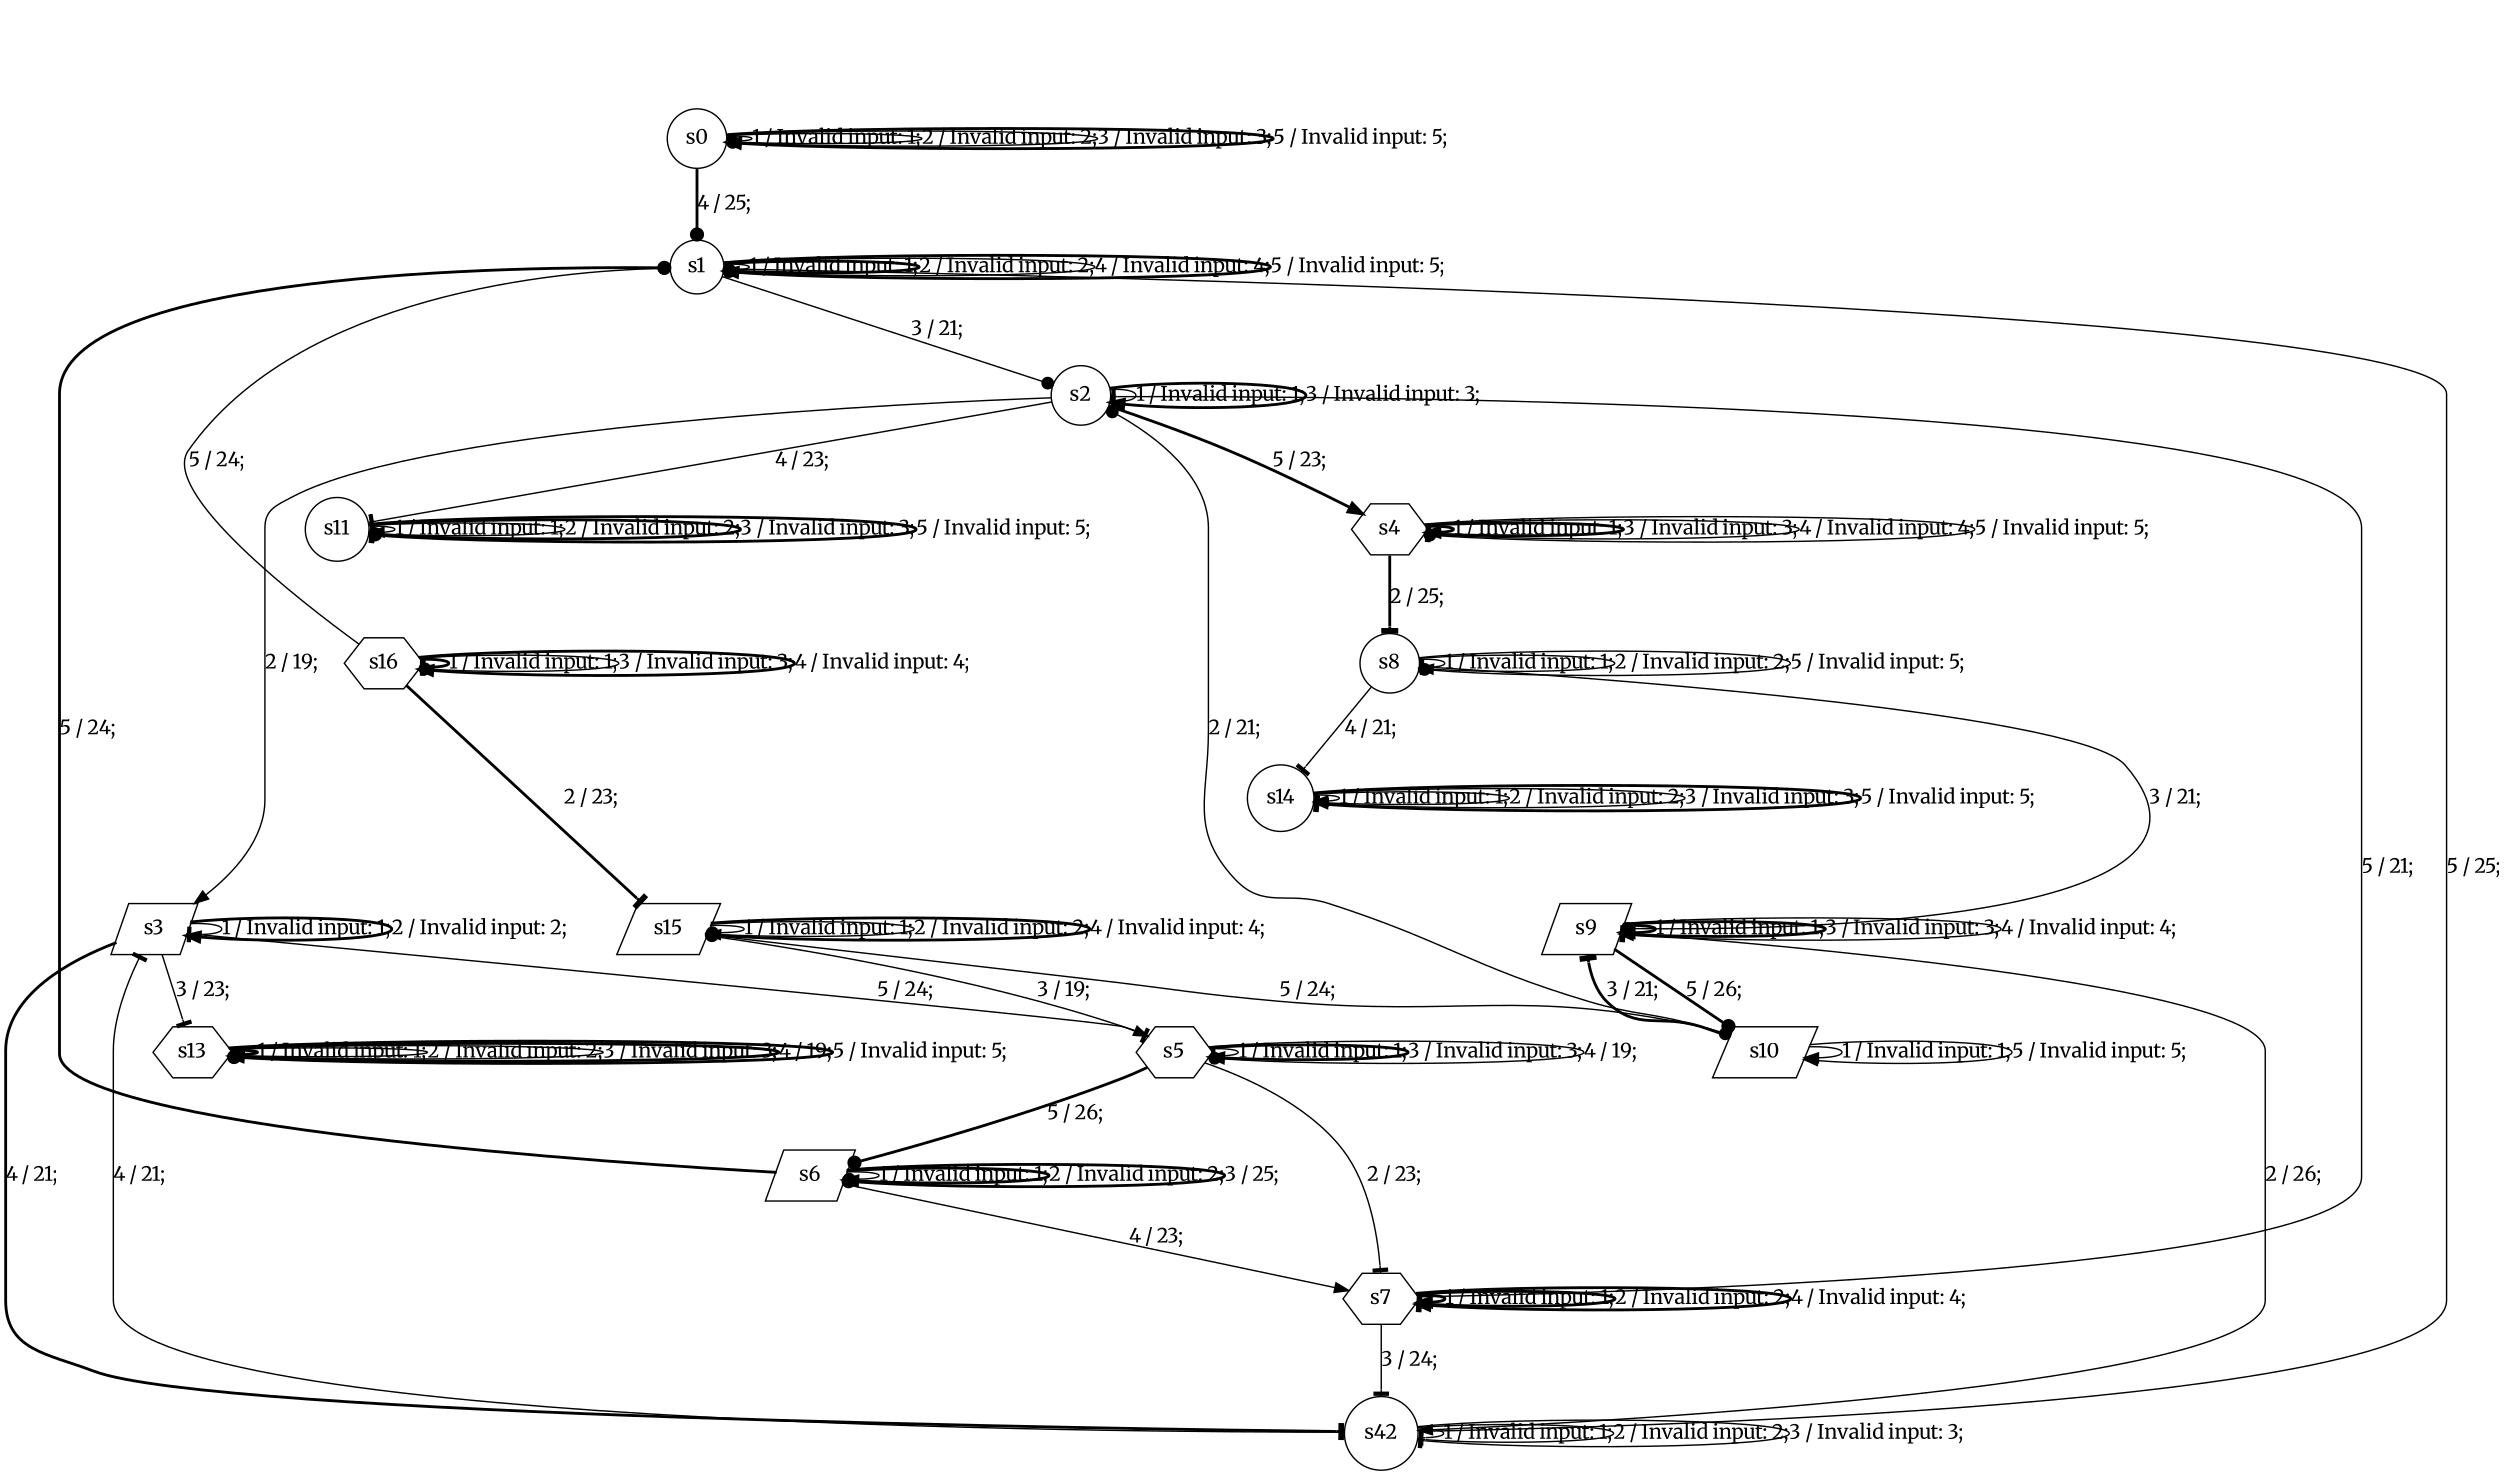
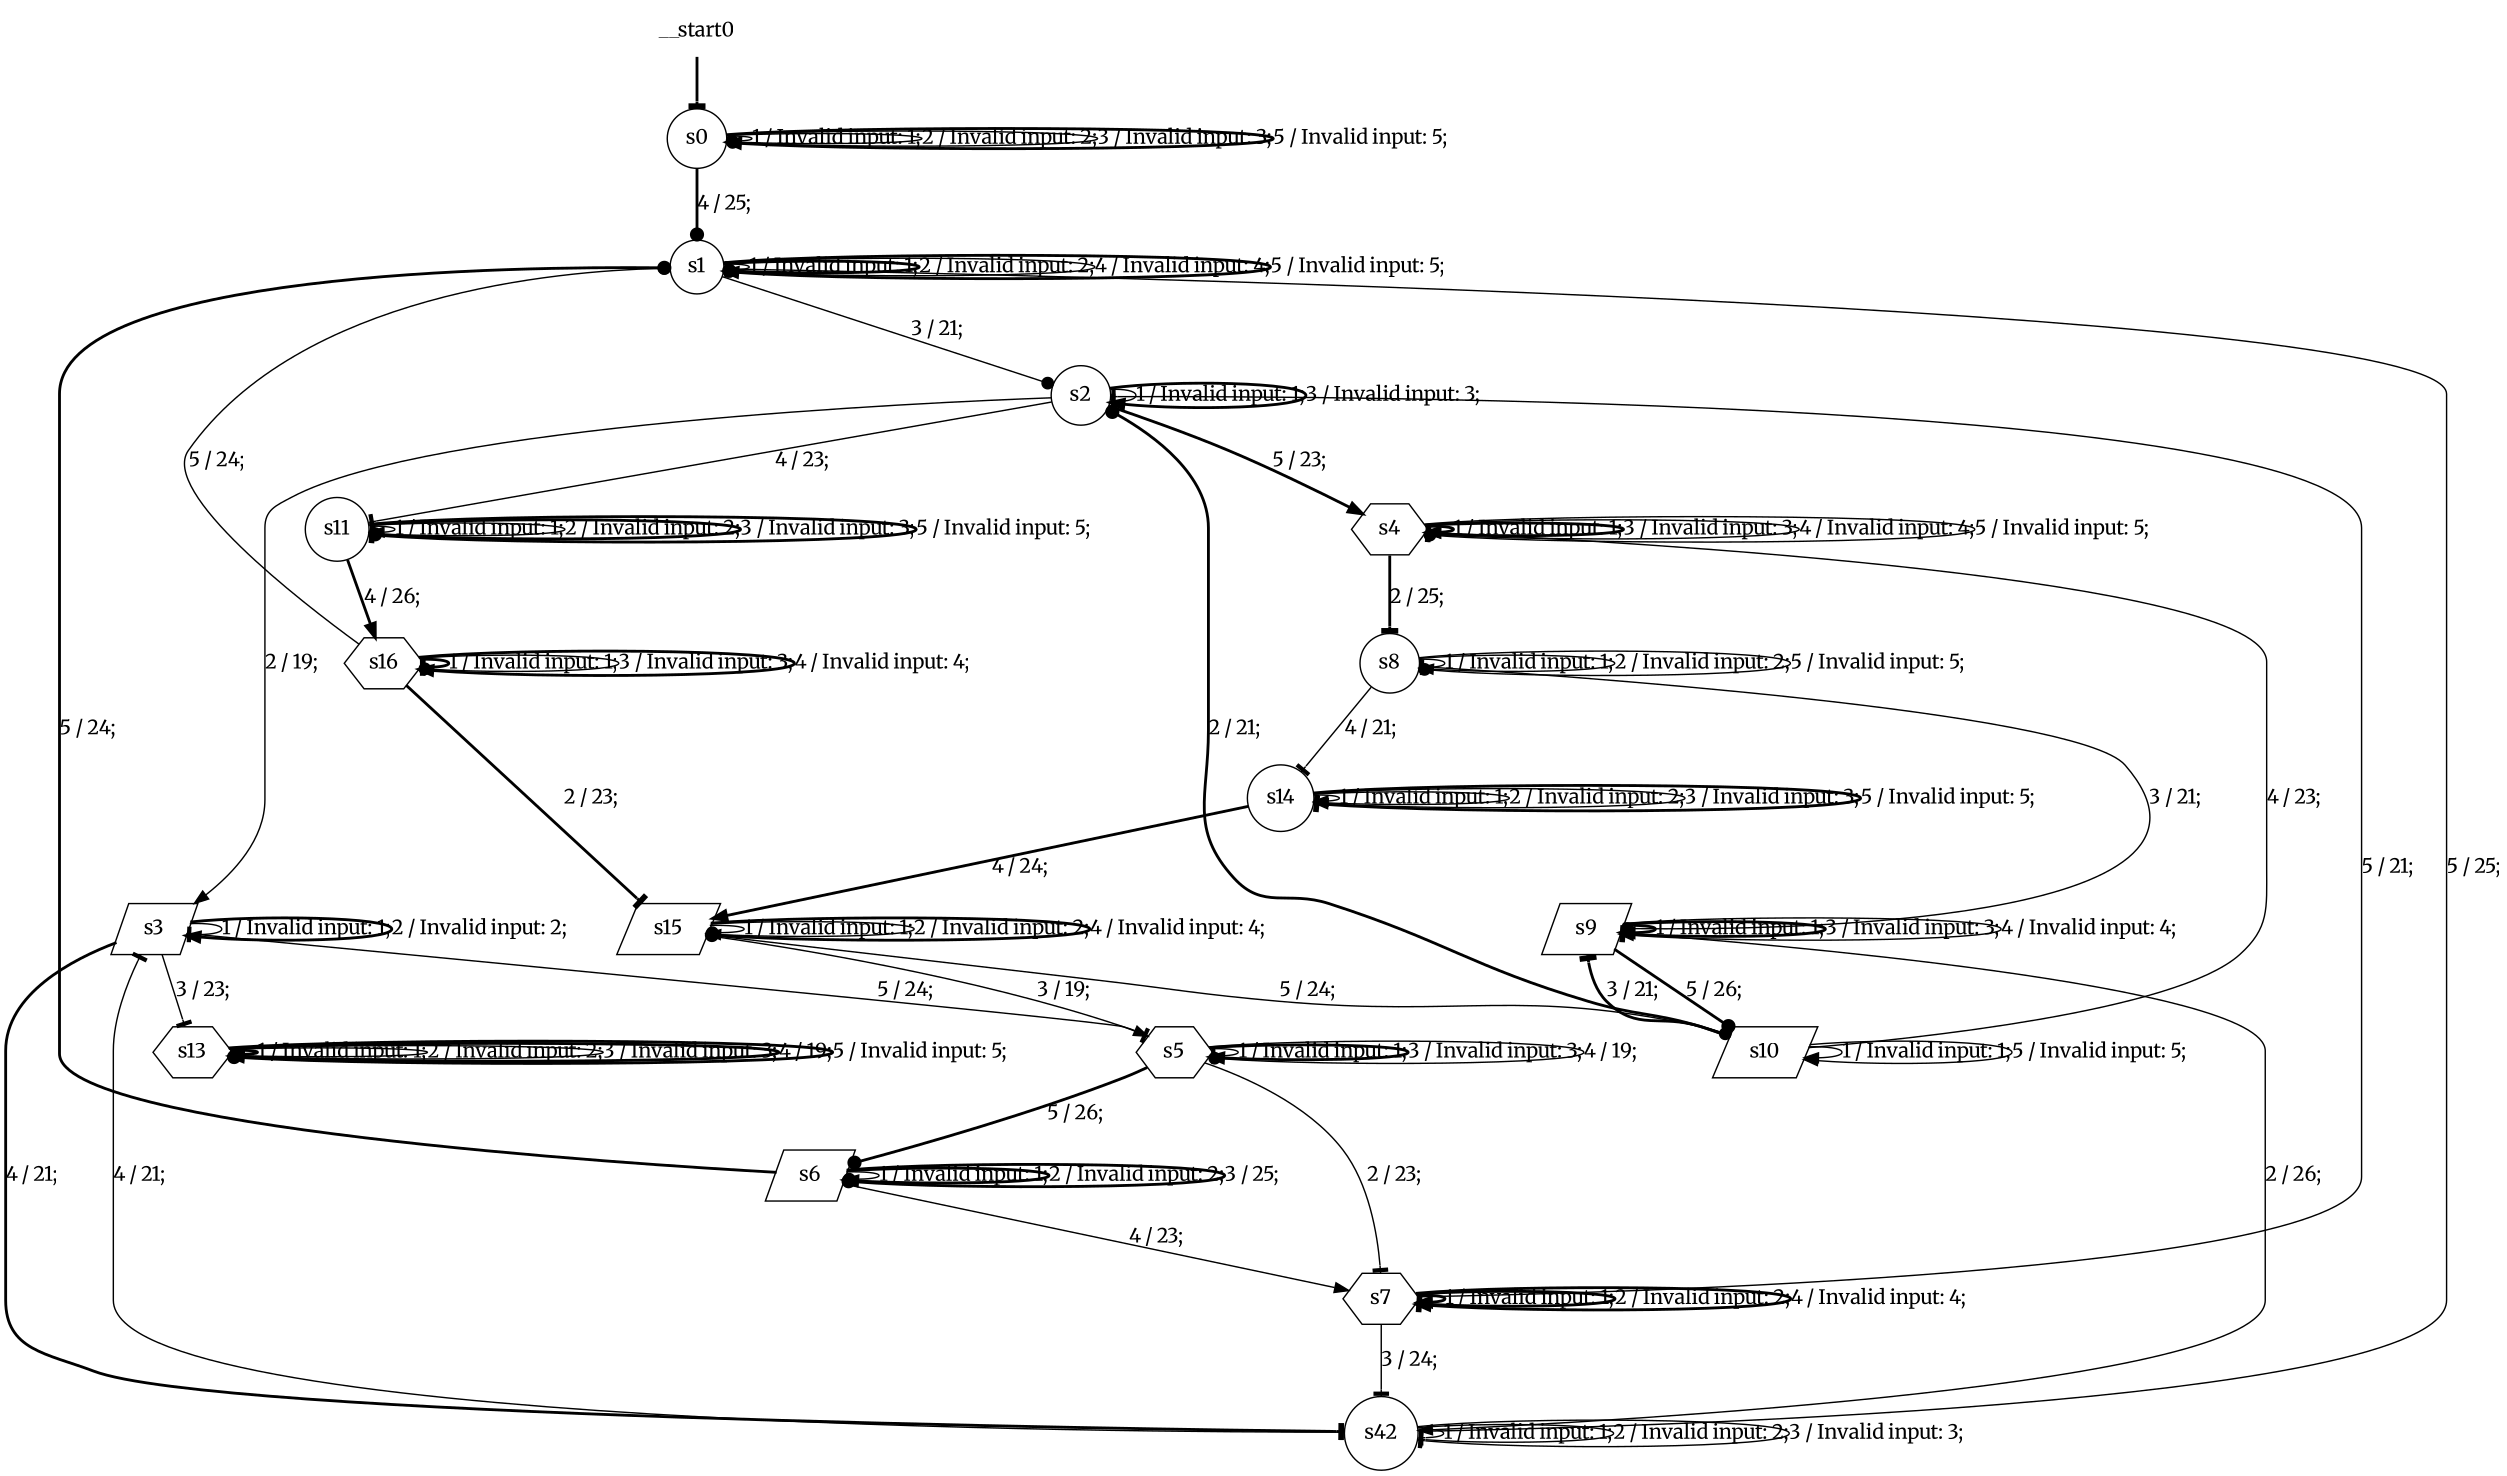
node "__start0": added
edge "s11" -> "s16": added, label "4 / 26;"
edge "s10" -> "s4": added, label "4 / 23;"
edge "s14" -> "s15": added, label "4 / 24;"
edge "s10" -> "s2": style solid -> bold
